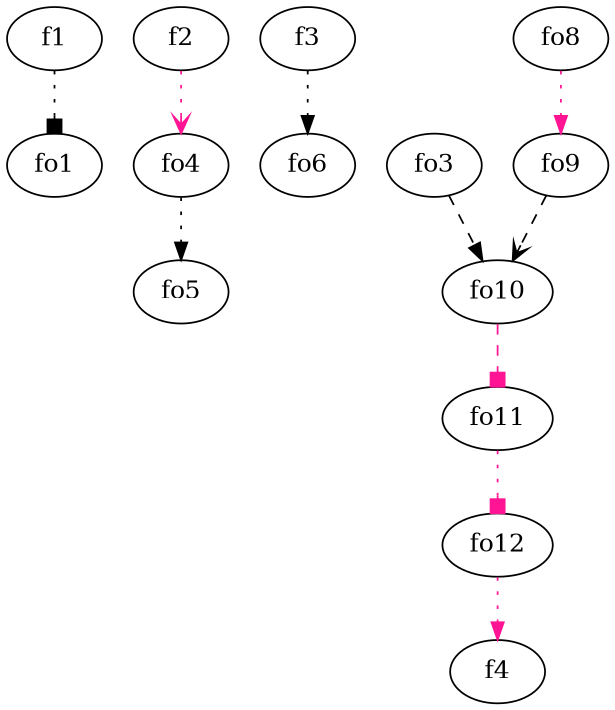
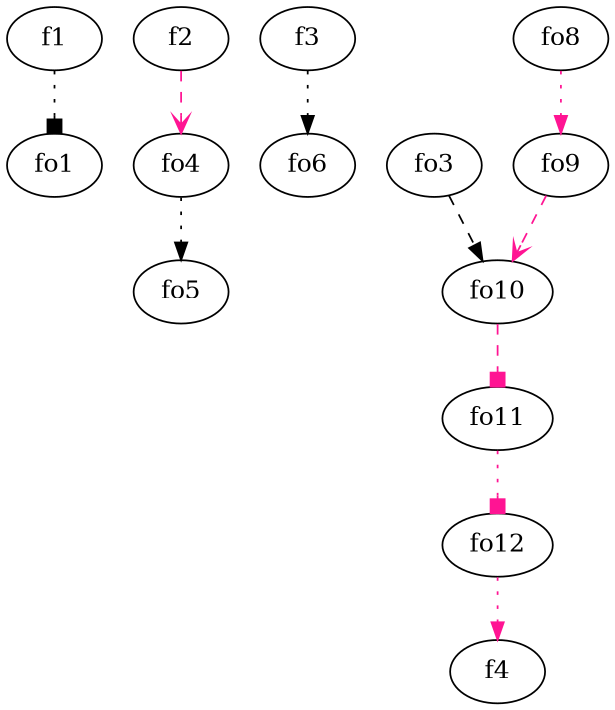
edge "f2" -> "fo4": style dotted -> dashed
edge "fo9" -> "fo10": color black -> deeppink
